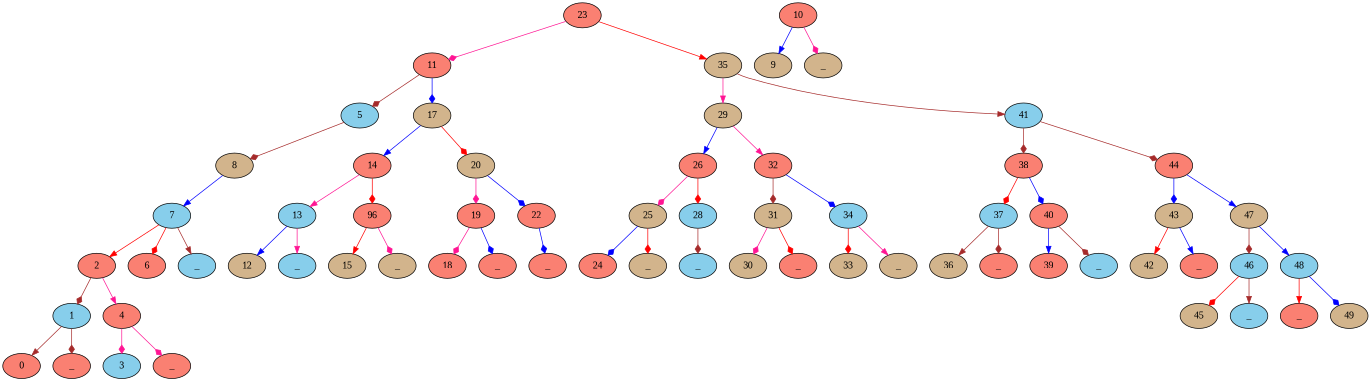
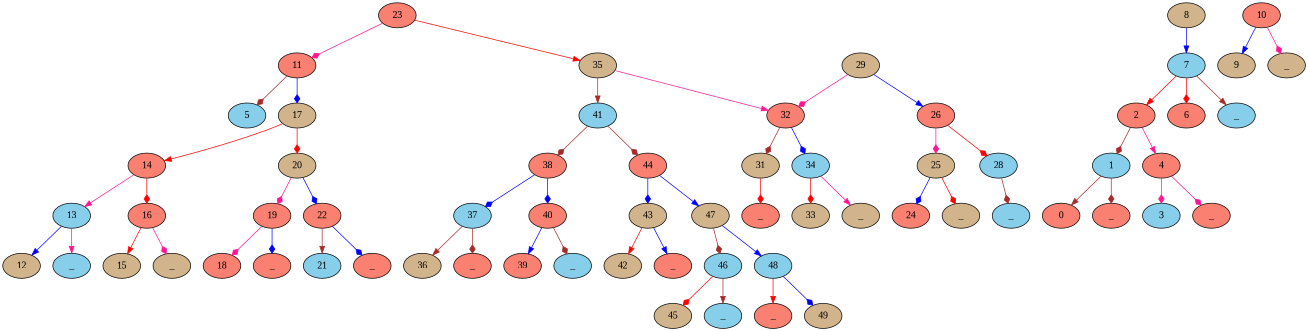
edge "35" -> "29": now "35" -> "32"
edge "17" -> "14": color blue -> red
edge "29" -> "32": arrowhead normal -> diamond
edge "5" -> "8": removed
edge "38" -> "37": color red -> blue
node "96": label "96" -> "16"
node "21": added
node "30": removed
